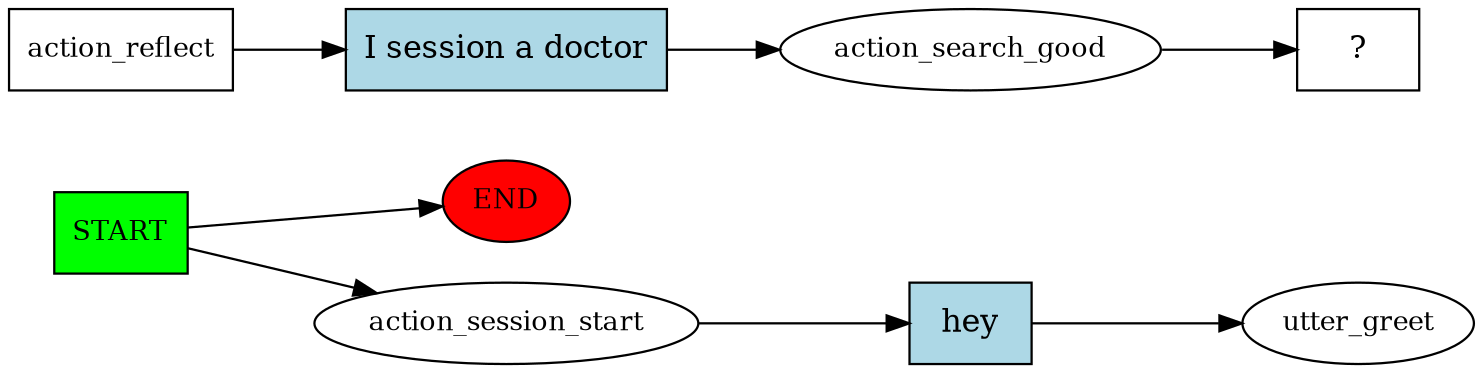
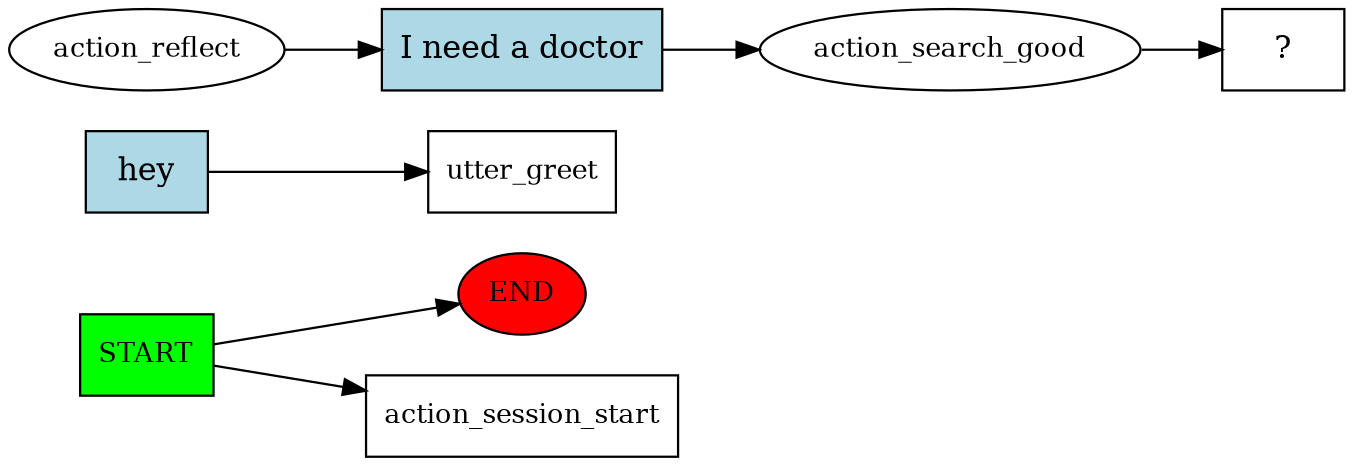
node "action_reflect": shape box -> ellipse
node "I session a doctor": label "I session a doctor" -> "I need a doctor"
node "action_session_start": shape ellipse -> box
edge "action_session_start" -> "hey": removed
node "utter_greet": shape ellipse -> box
